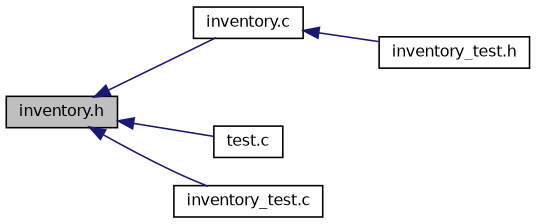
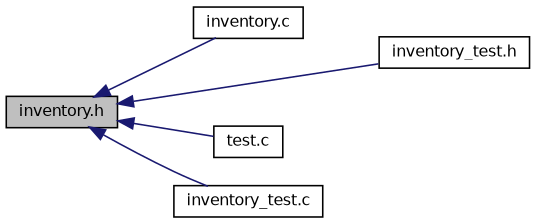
edge "inventory_test.h" -> "inventory.c": now "inventory_test.h" -> "inventory.h"
